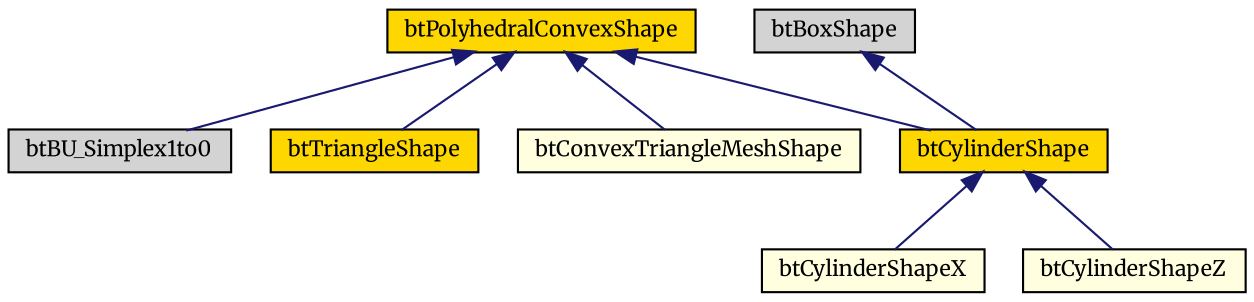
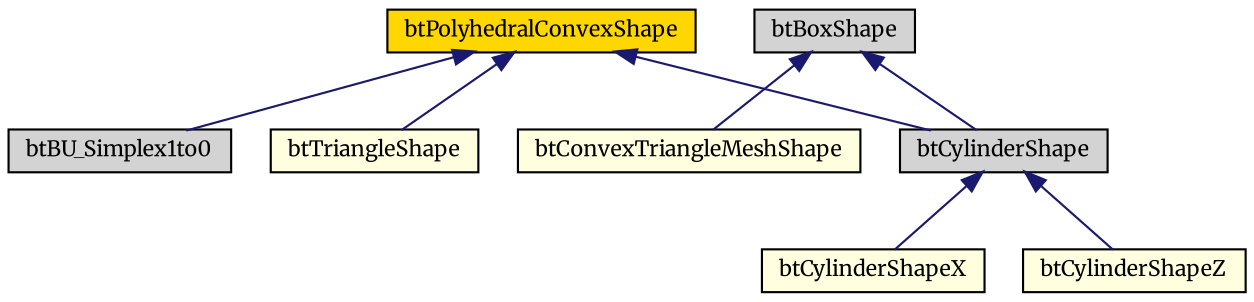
edge "btConvexTriangleMeshShape" -> "btPolyhedralConvexShape": now "btConvexTriangleMeshShape" -> "btBoxShape"
node "btTriangleShape": fillcolor gold -> lightyellow
node "btCylinderShape": fillcolor gold -> lightgrey
